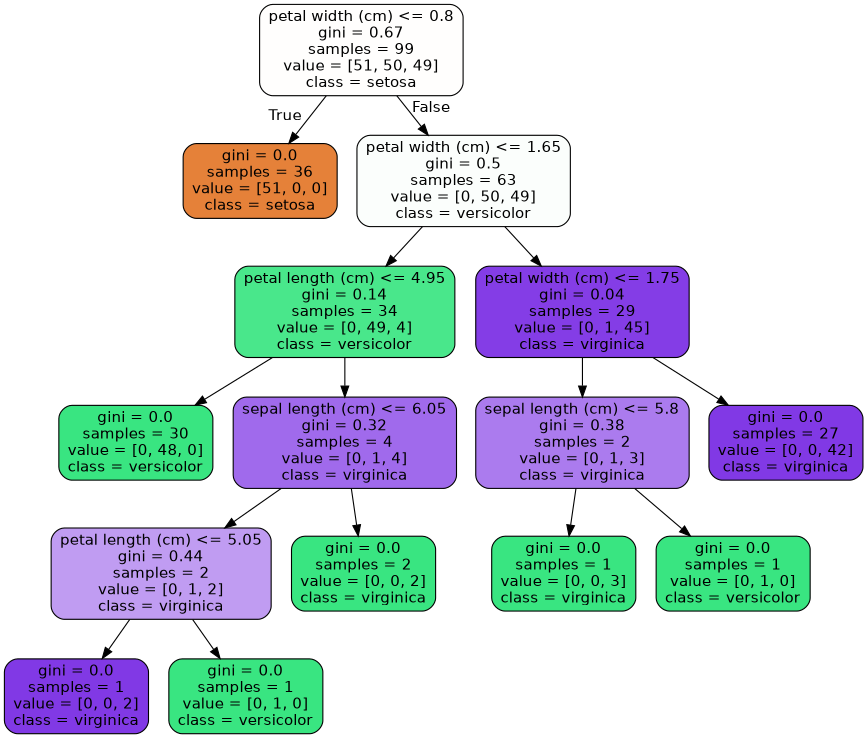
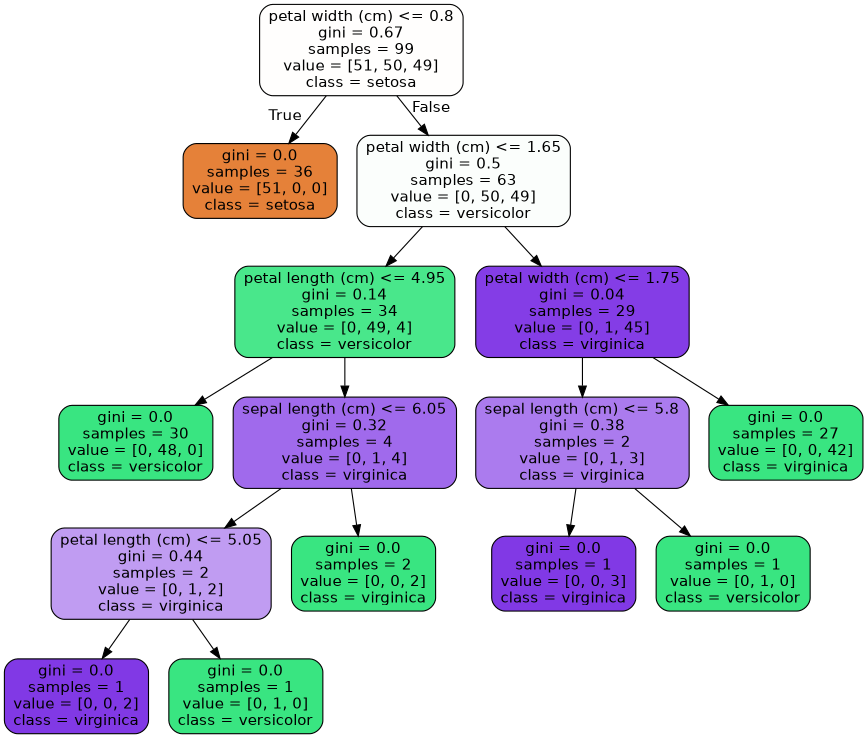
node "gini = 0.0 samples = 27 value = [0, 0, 42] class = virginica": fillcolor #8139e5 -> #39e581
node "gini = 0.0 samples = 1 value = [0, 0, 3] class = virginica": fillcolor #39e581 -> #8139e5
